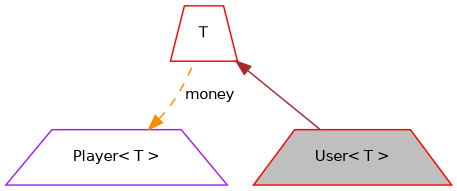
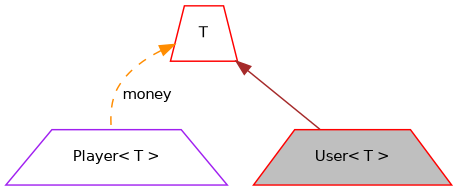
edge "T" -> "Player< T >": reversed
